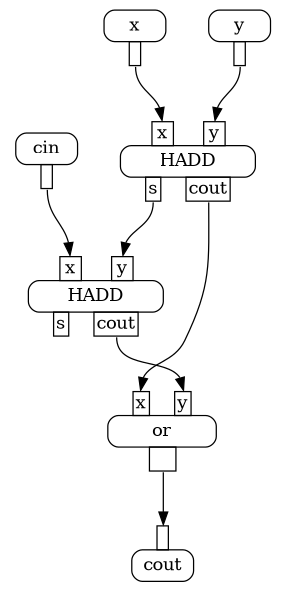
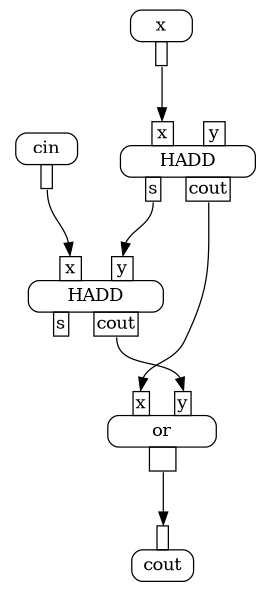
node "y": removed
